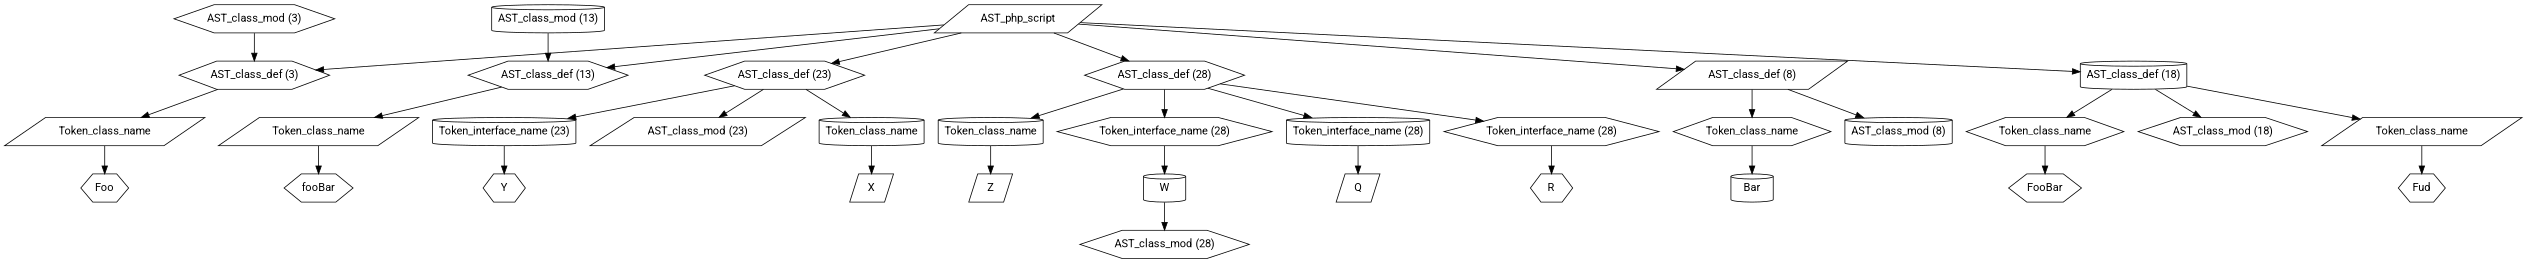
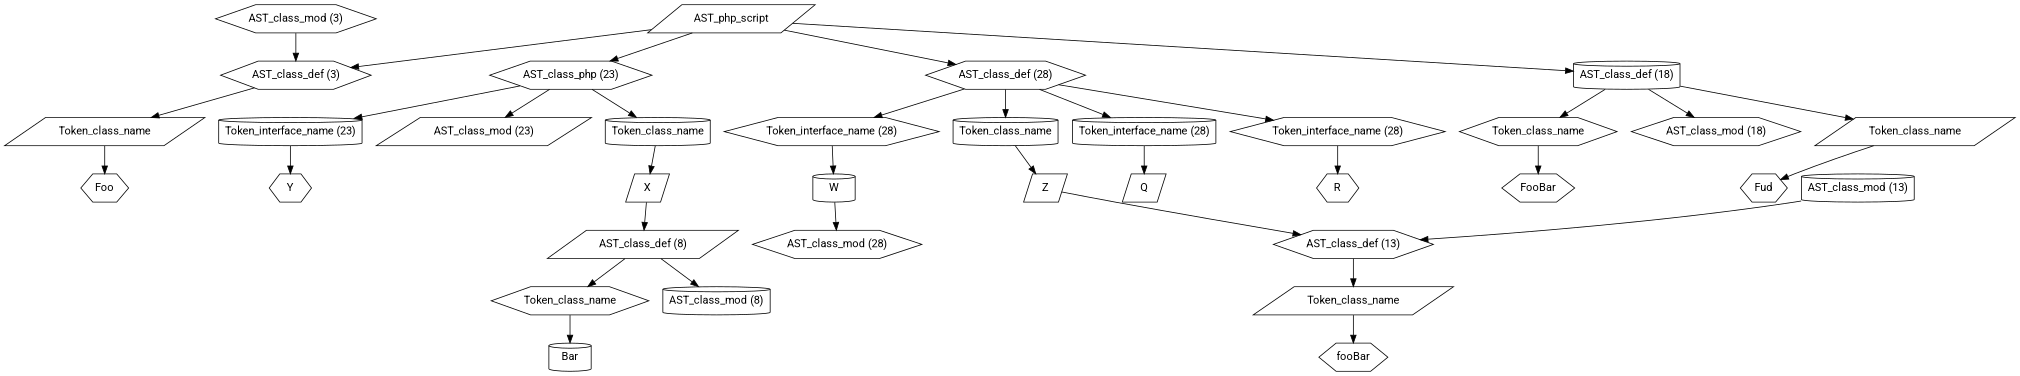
edge "AST_php_script" -> "AST_class_def (8)": now "X" -> "AST_class_def (8)"
edge "AST_php_script" -> "AST_class_def (13)": now "Z" -> "AST_class_def (13)"
node "AST_class_def (23)": label "AST_class_def (23)" -> "AST_class_php (23)"
